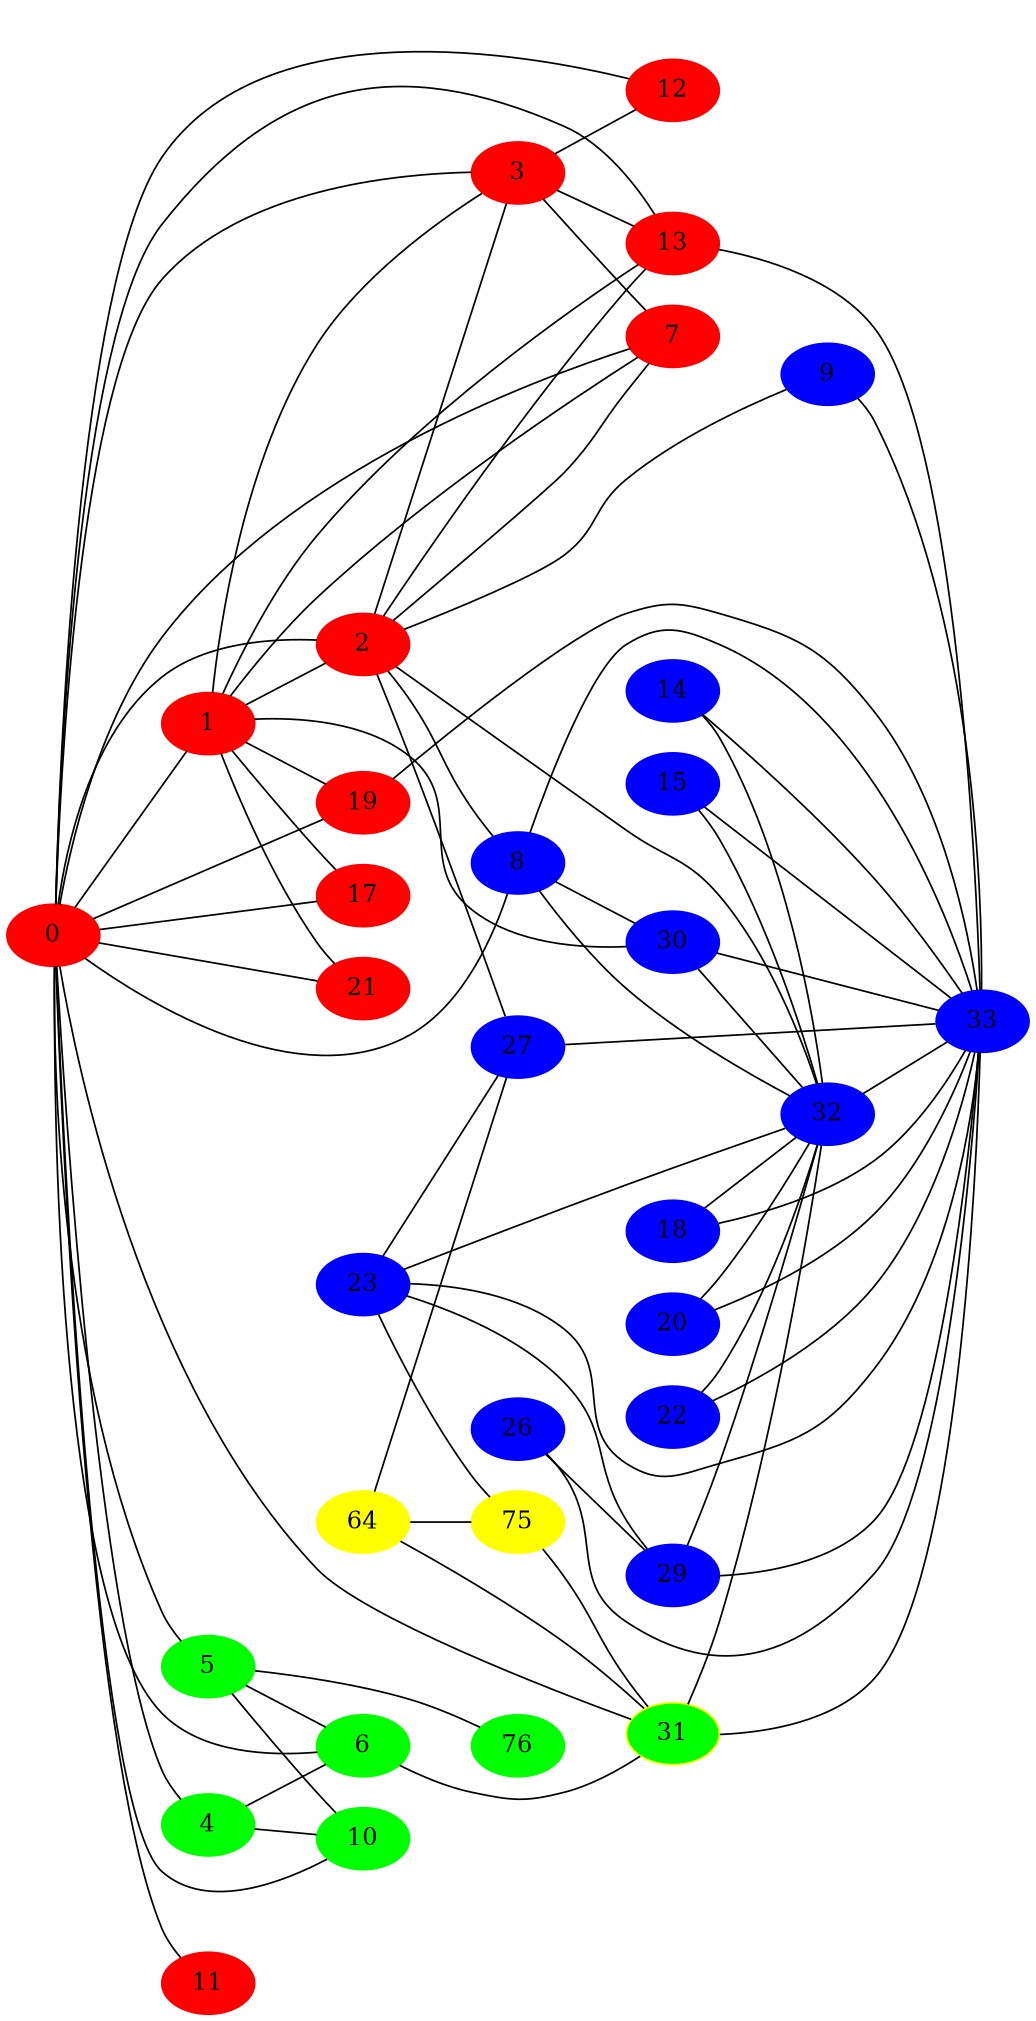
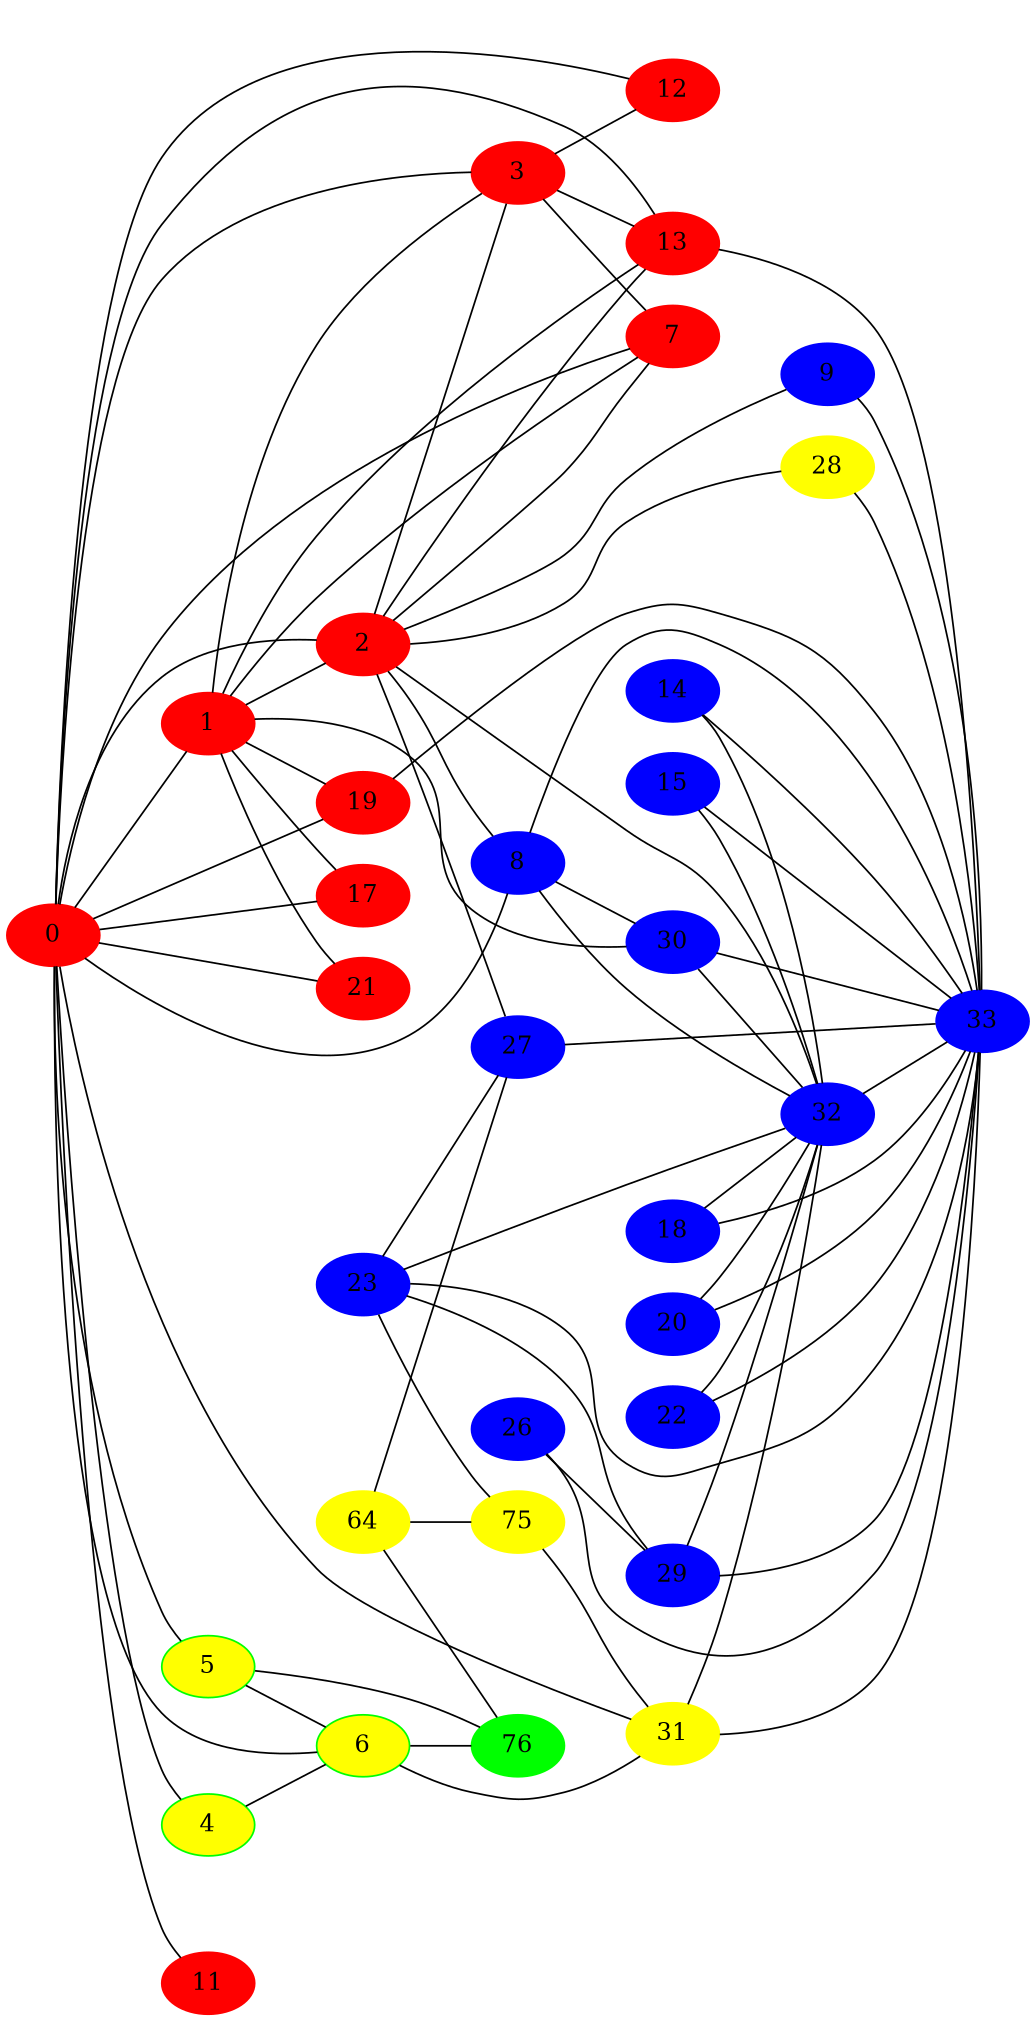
node "28": added
edge "64" -- "31": now "64" -- "76"
node "5": fillcolor green -> yellow
node "31": fillcolor green -> yellow
node "6": fillcolor green -> yellow
edge "6" -- "76": added
node "4": fillcolor green -> yellow
node "10": removed
